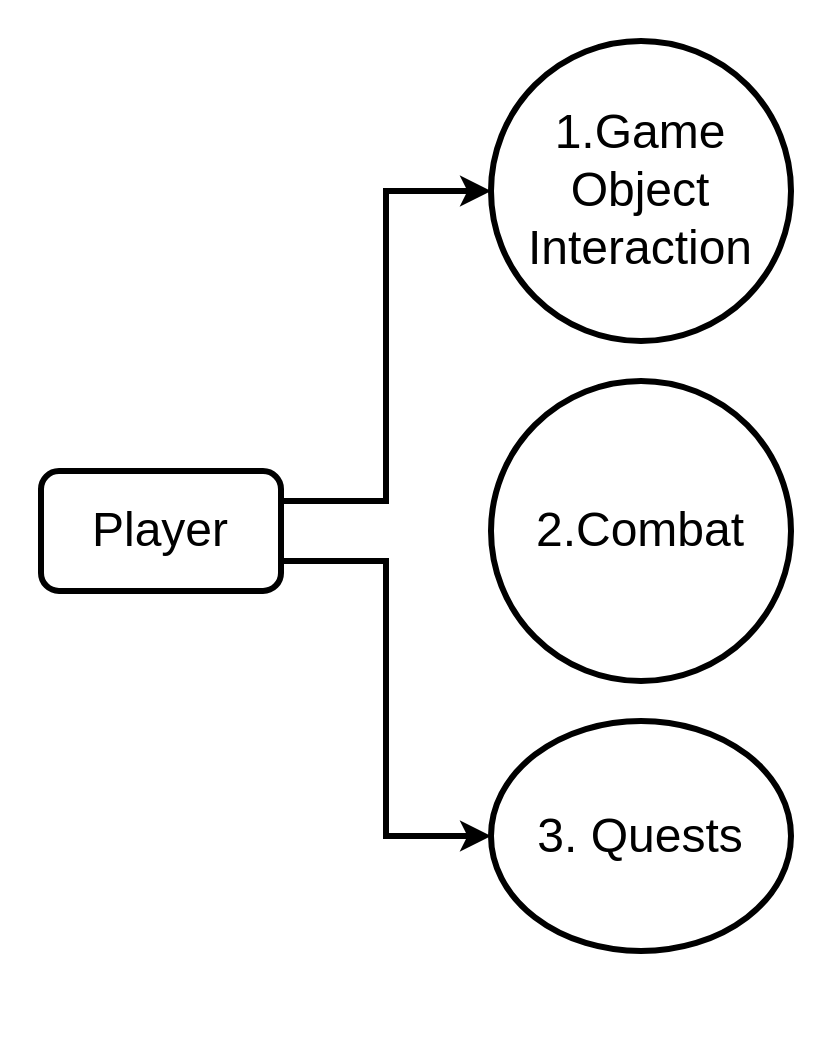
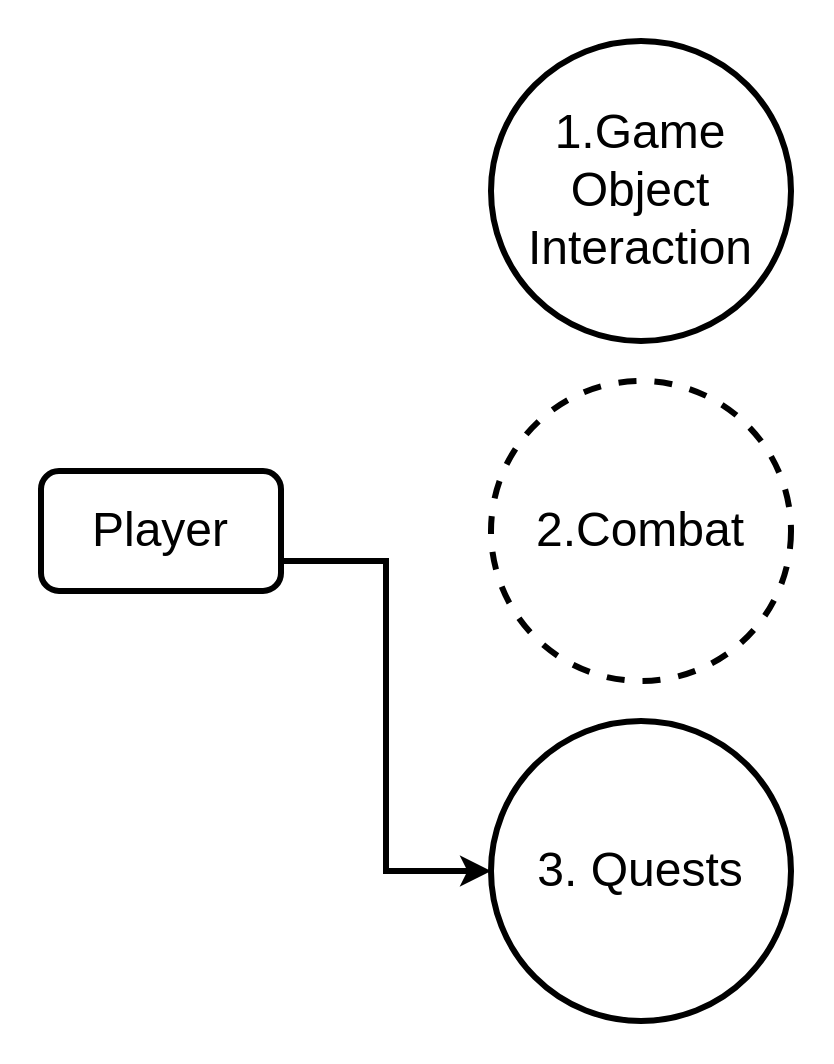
edge "Player" -> "1.Game Object Interaction": removed
node "2.Combat": style solid -> dashed
node "3. Quests": size 300x230 -> 300x300
